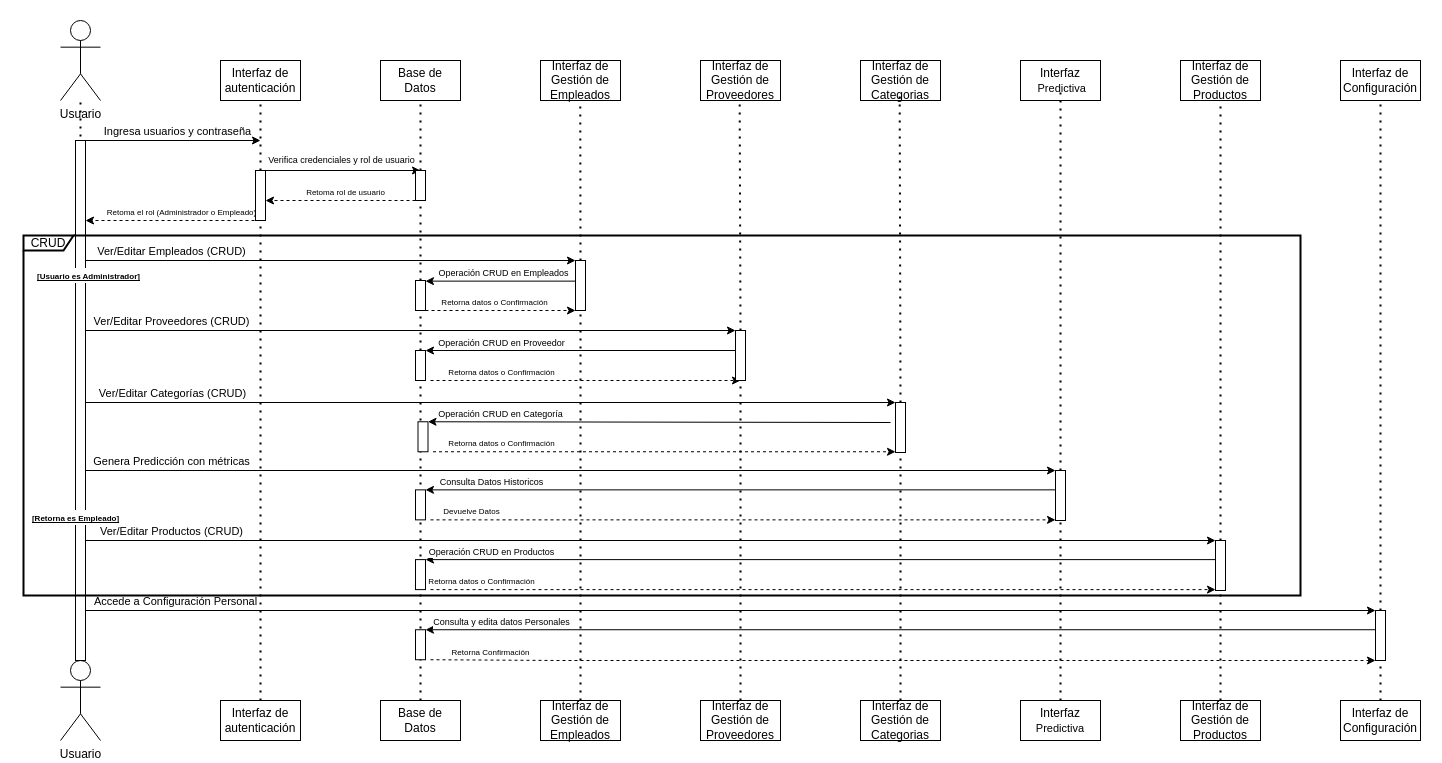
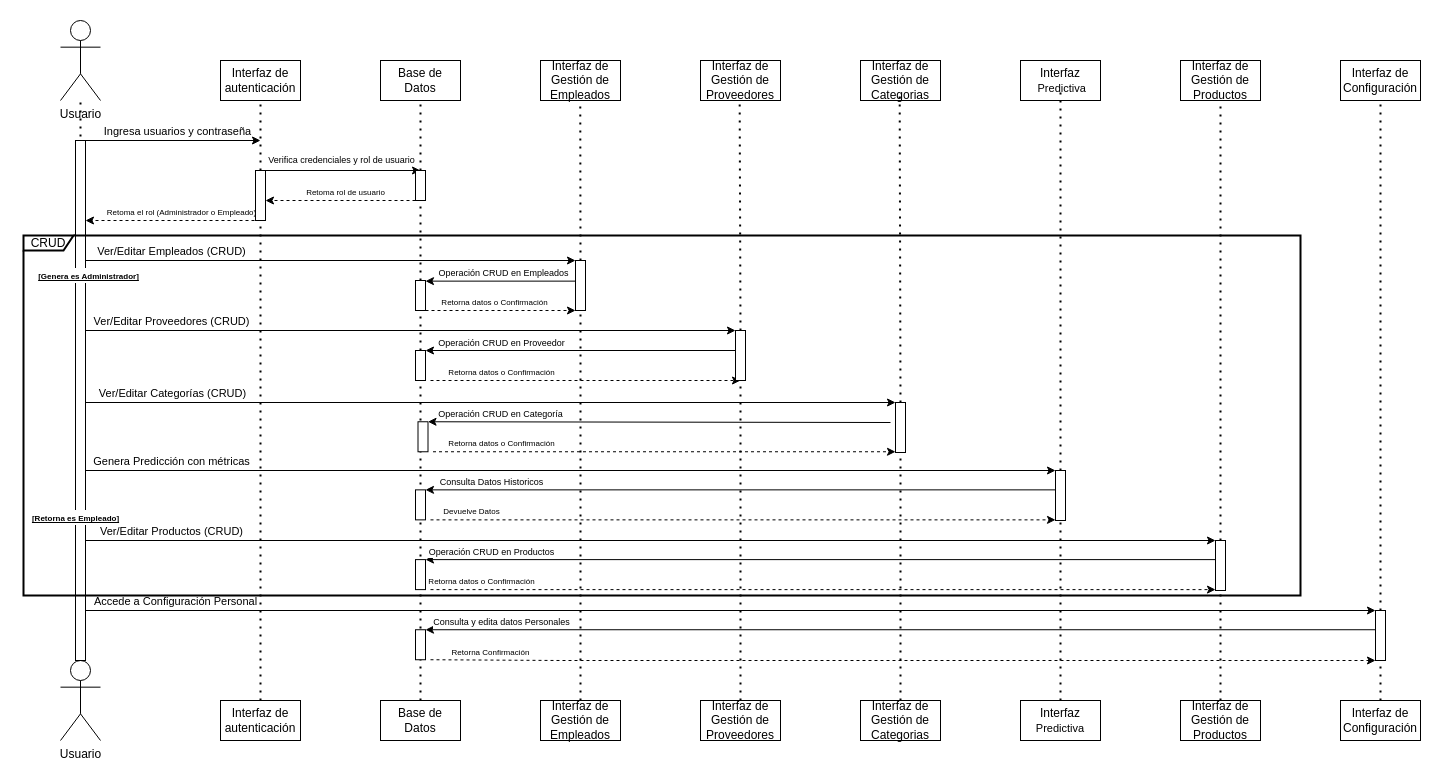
node "[Usuario es Administrador]": label "[Usuario es Administrador]" -> "[Genera es Administrador]"
